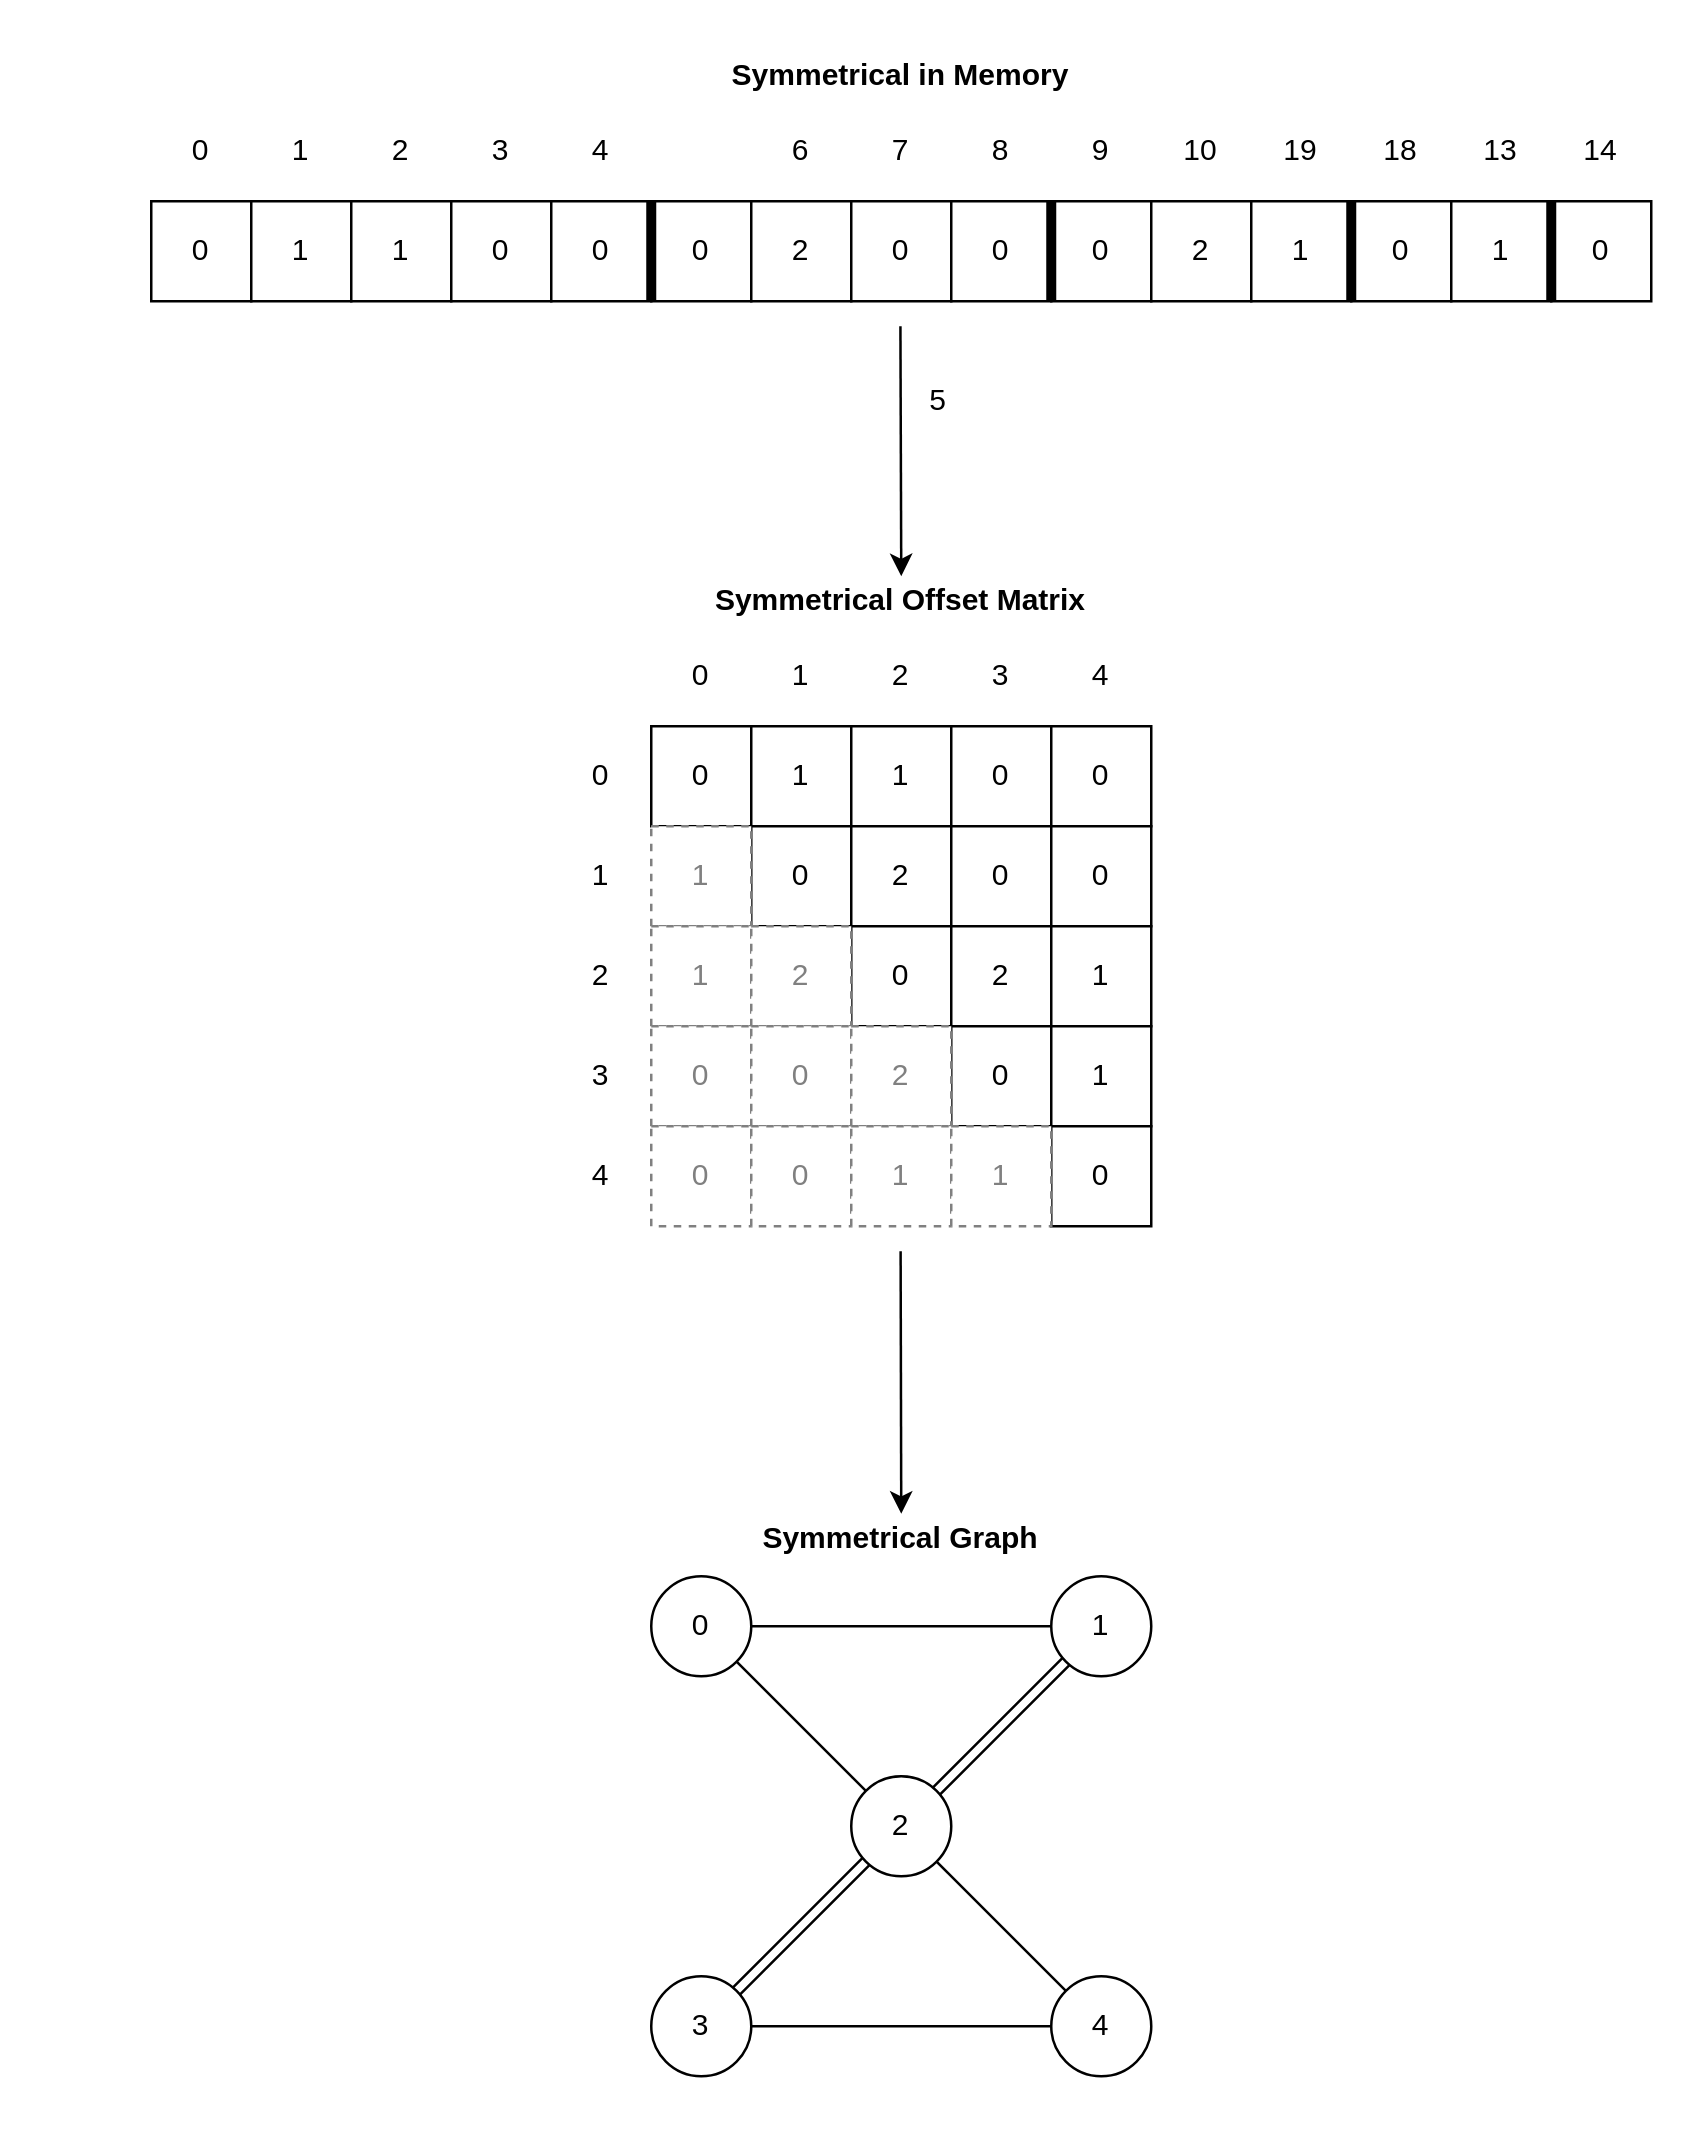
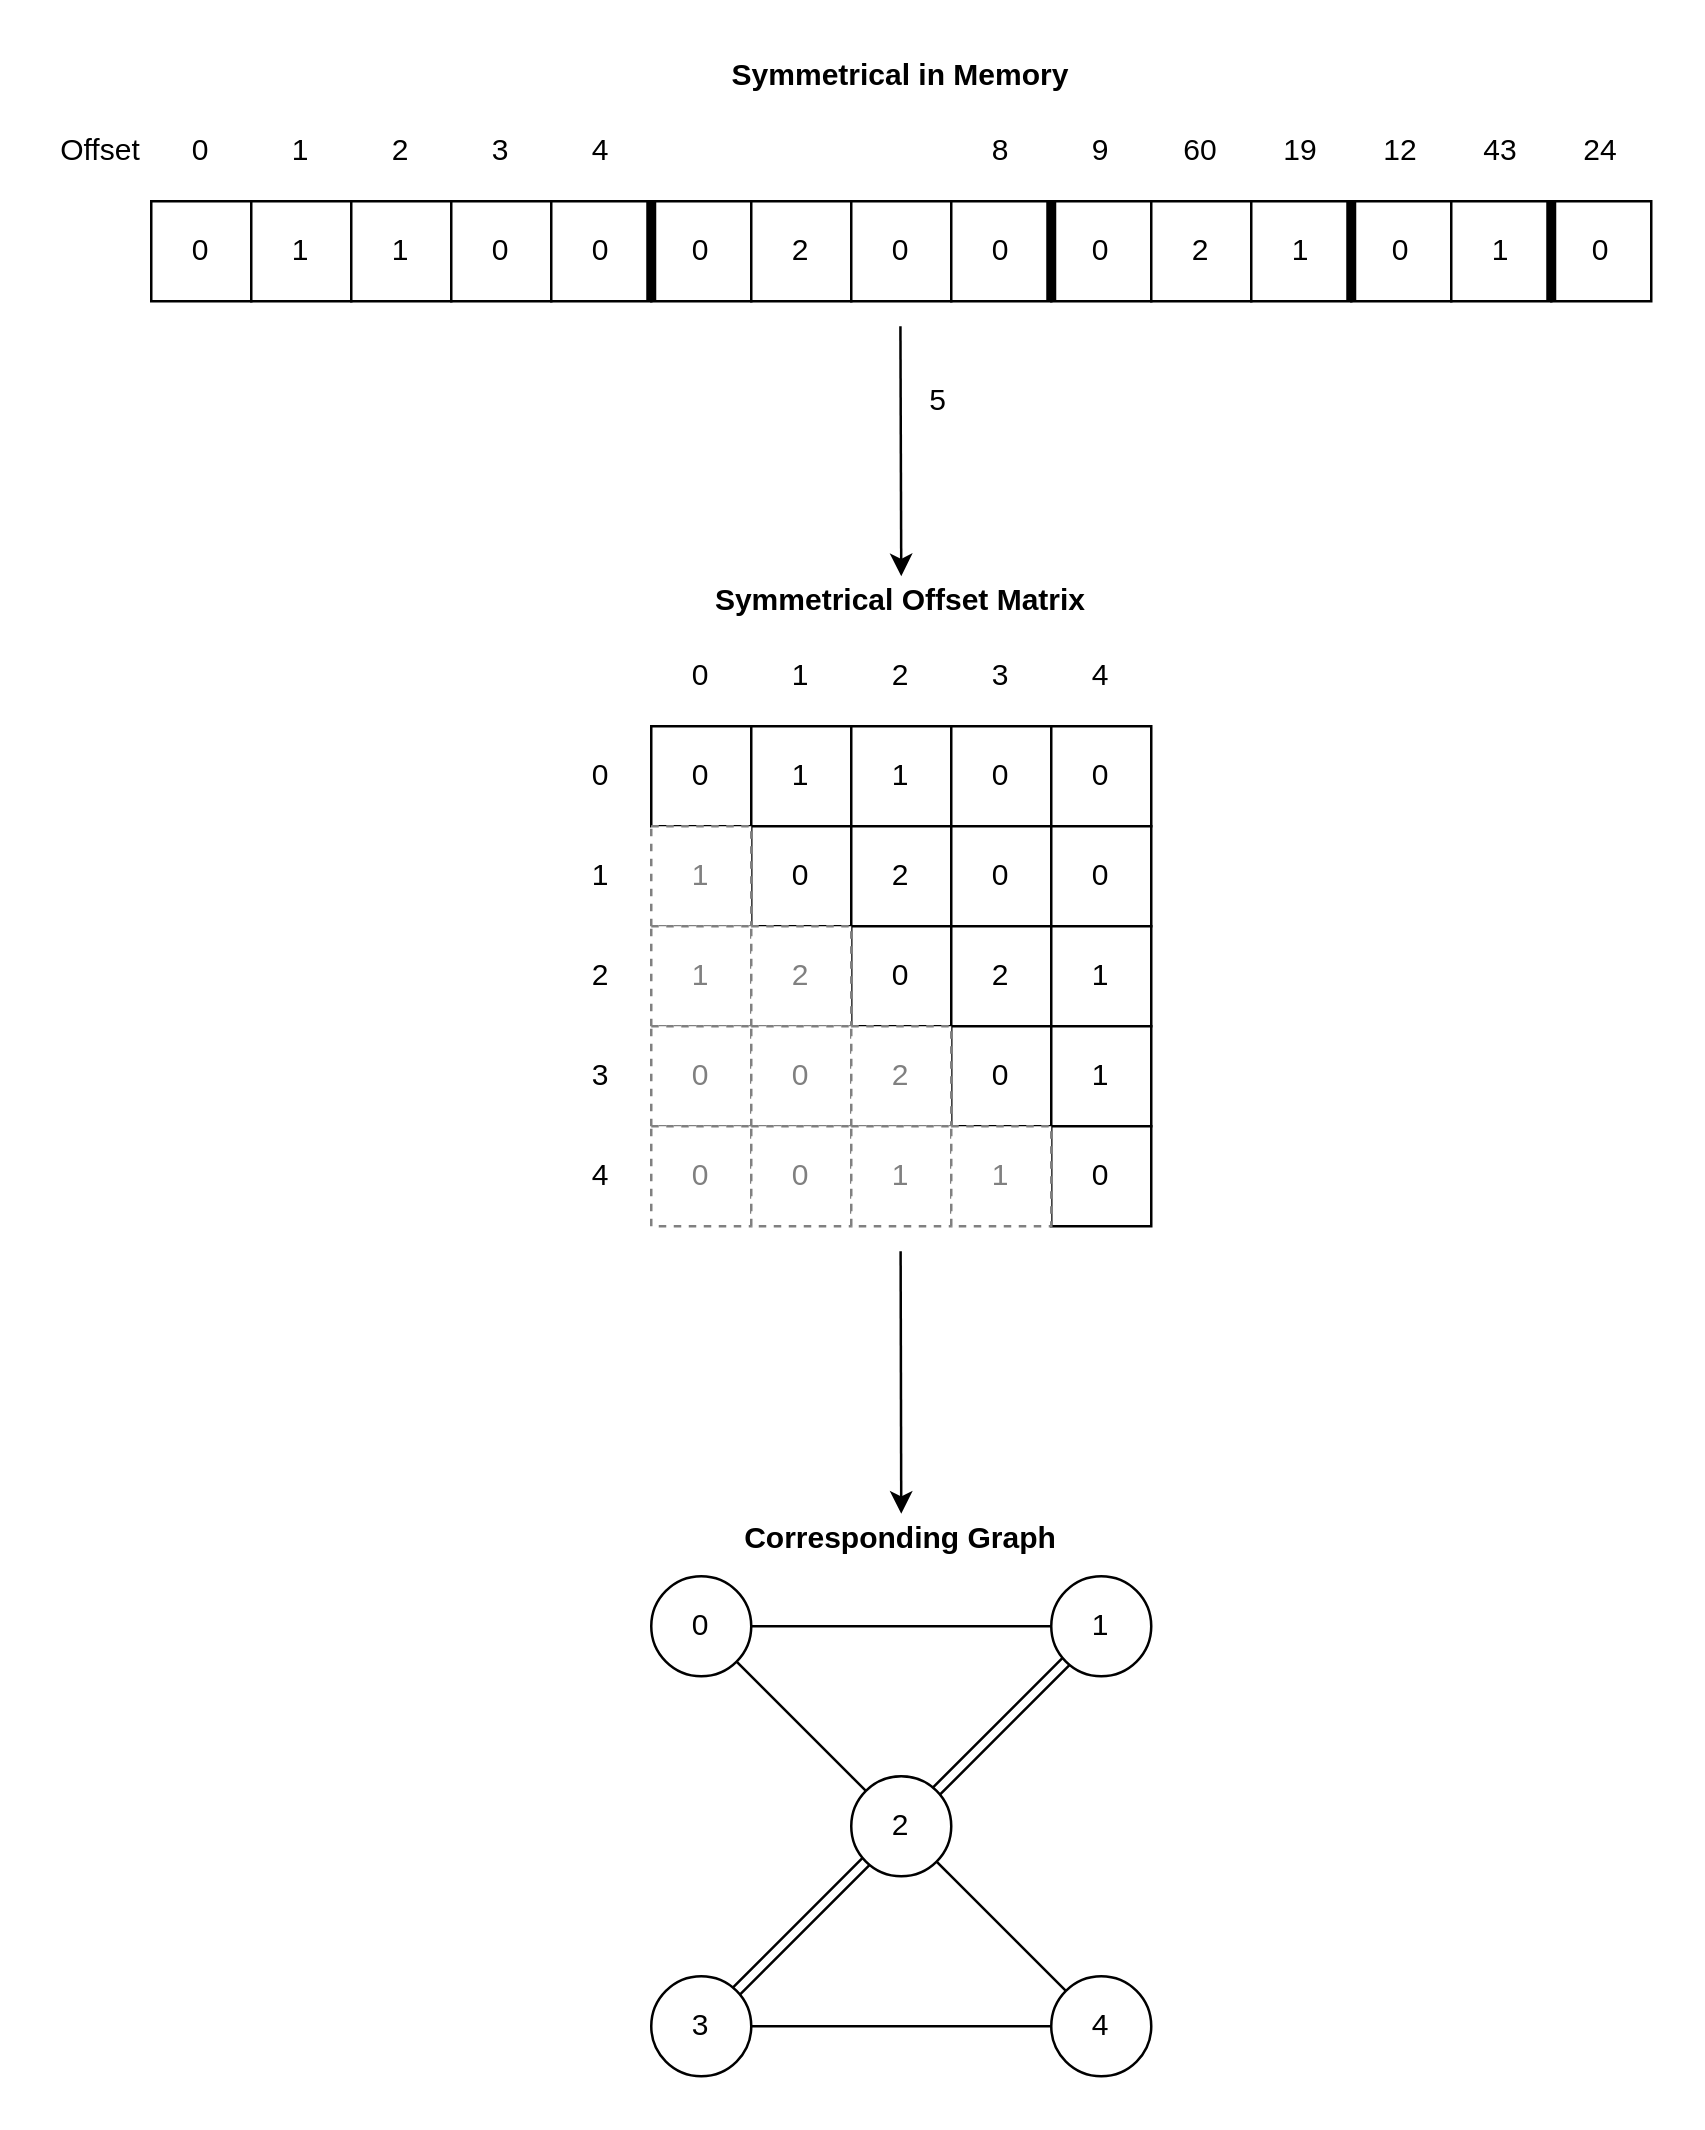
node "Offset": added
node "6": removed
node "7": removed
node "10": label "10" -> "60"
node "18": label "18" -> "12"
node "13": label "13" -> "43"
node "14": label "14" -> "24"
node "Symmetrical Graph": label "Symmetrical Graph" -> "Corresponding Graph"
